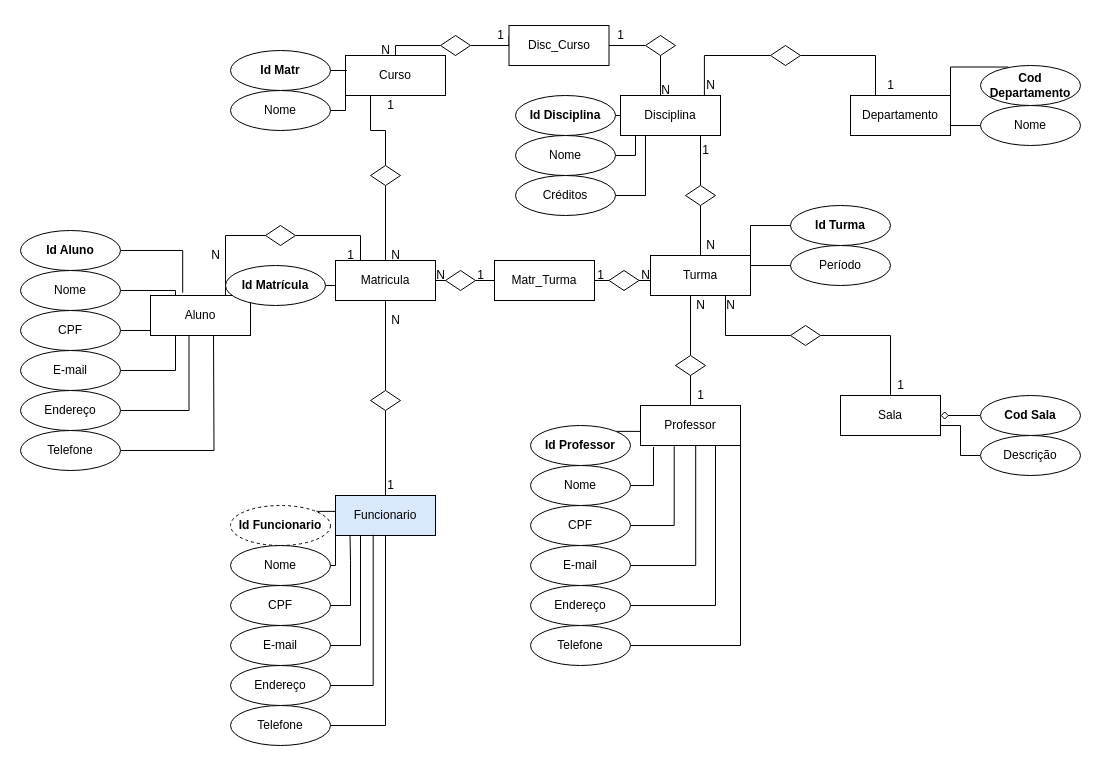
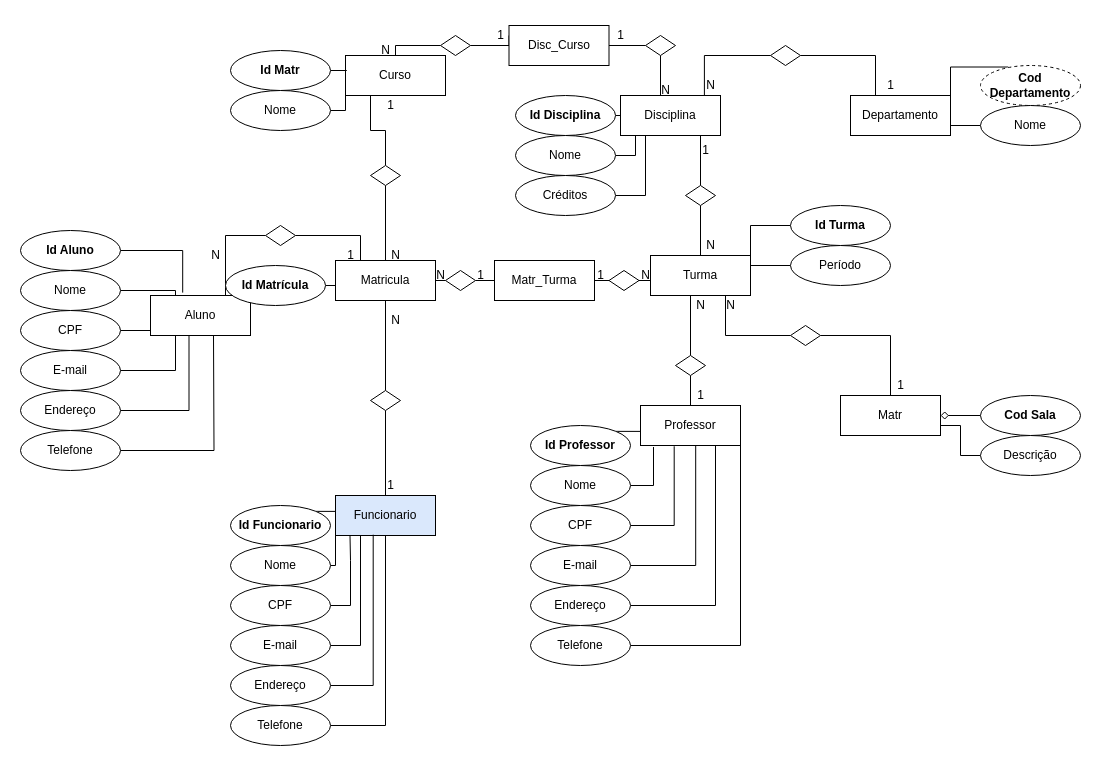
node "Cod Departamento": style solid -> dashed
node "Sala": label "Sala" -> "Matr"
node "Id Funcionario": style dashed -> solid
